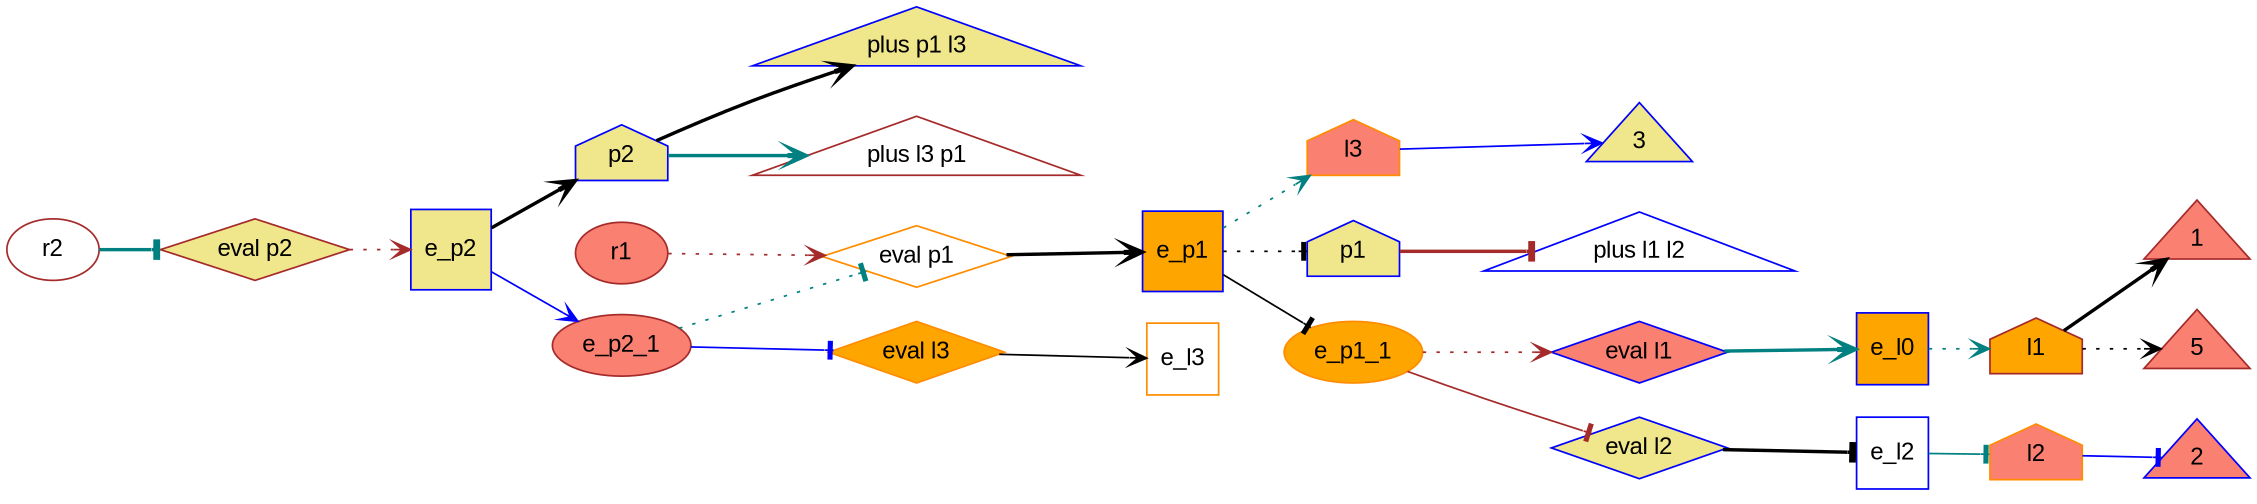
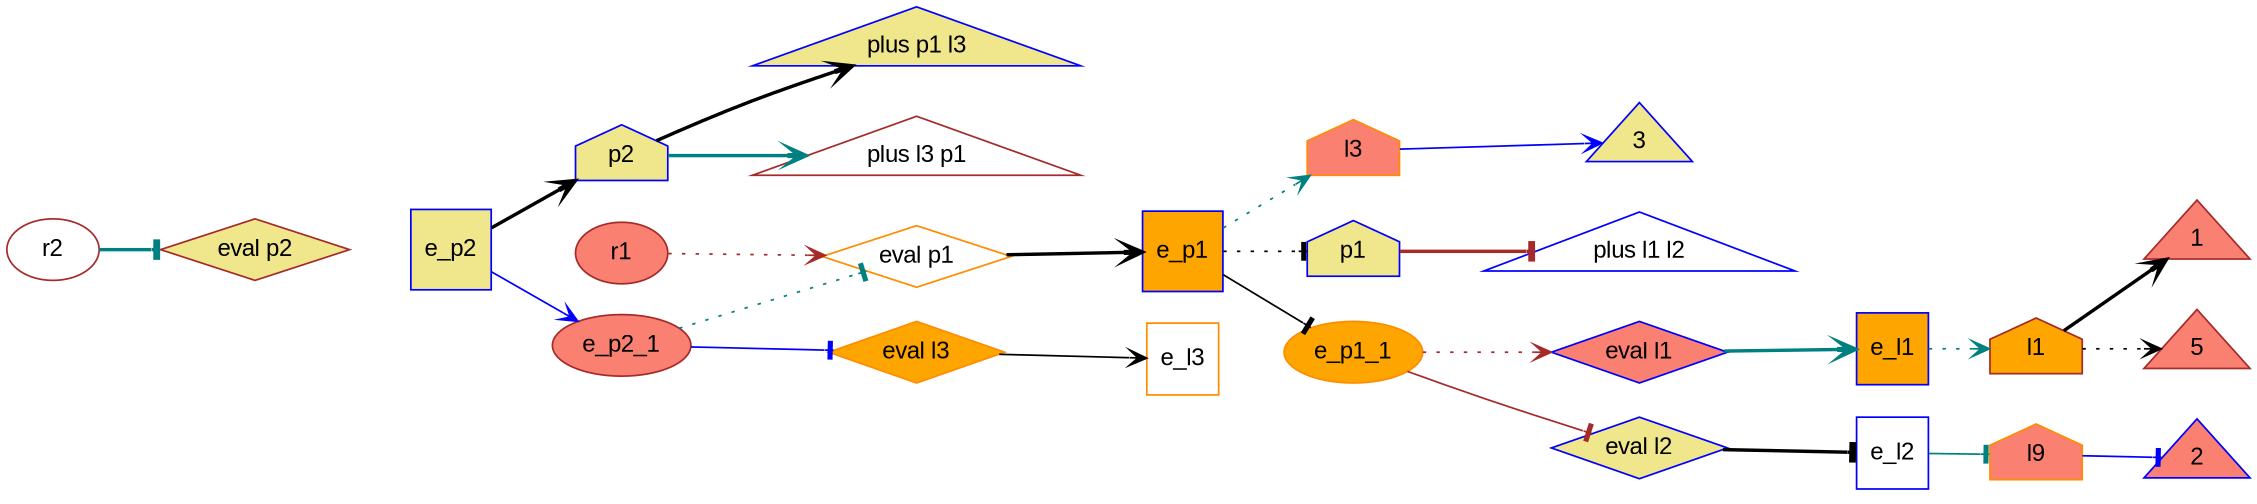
edge "eval p2" -> "e_p2": removed
node "e_l0": label "e_l0" -> "e_l1"
node "l2": label "l2" -> "l9"
